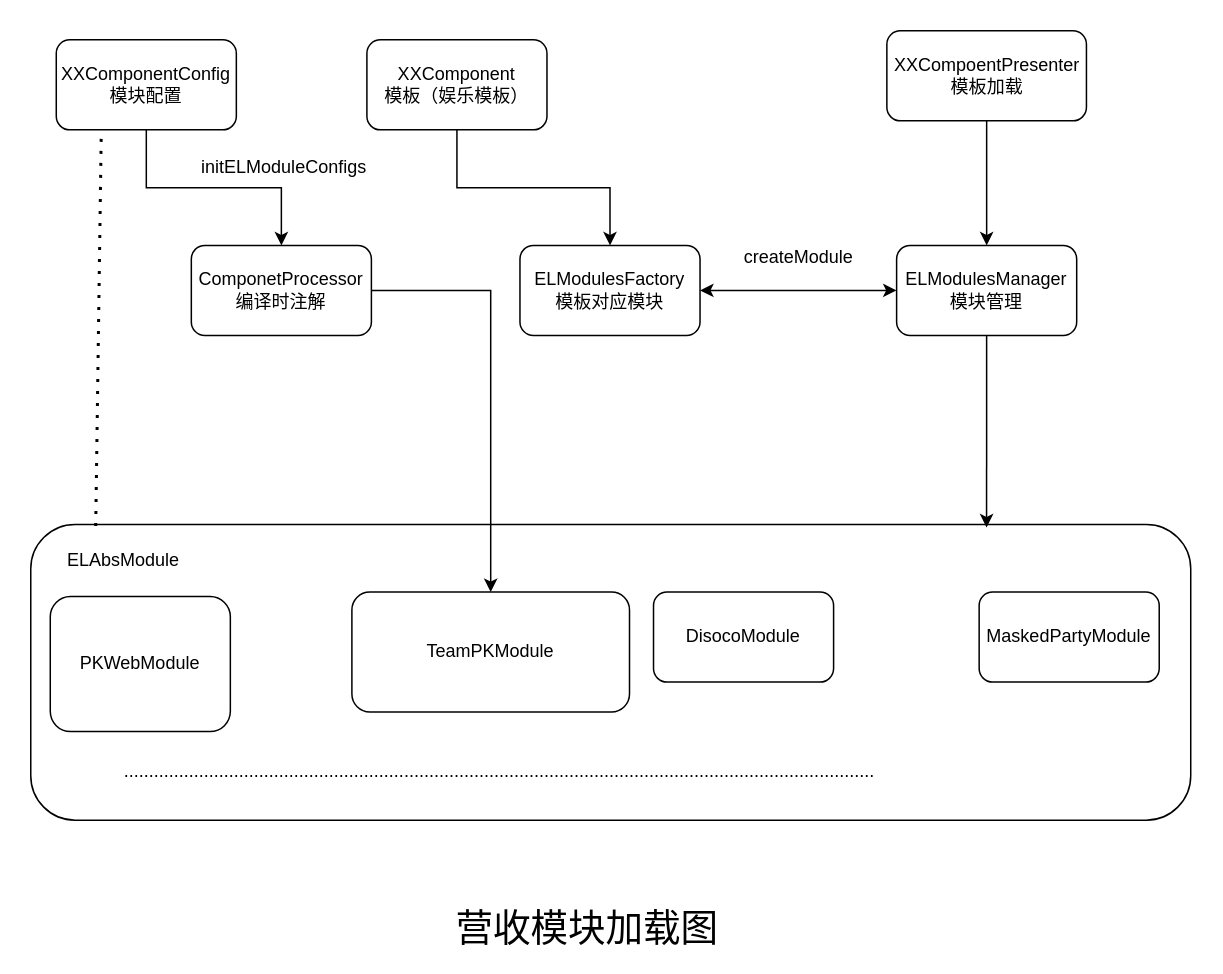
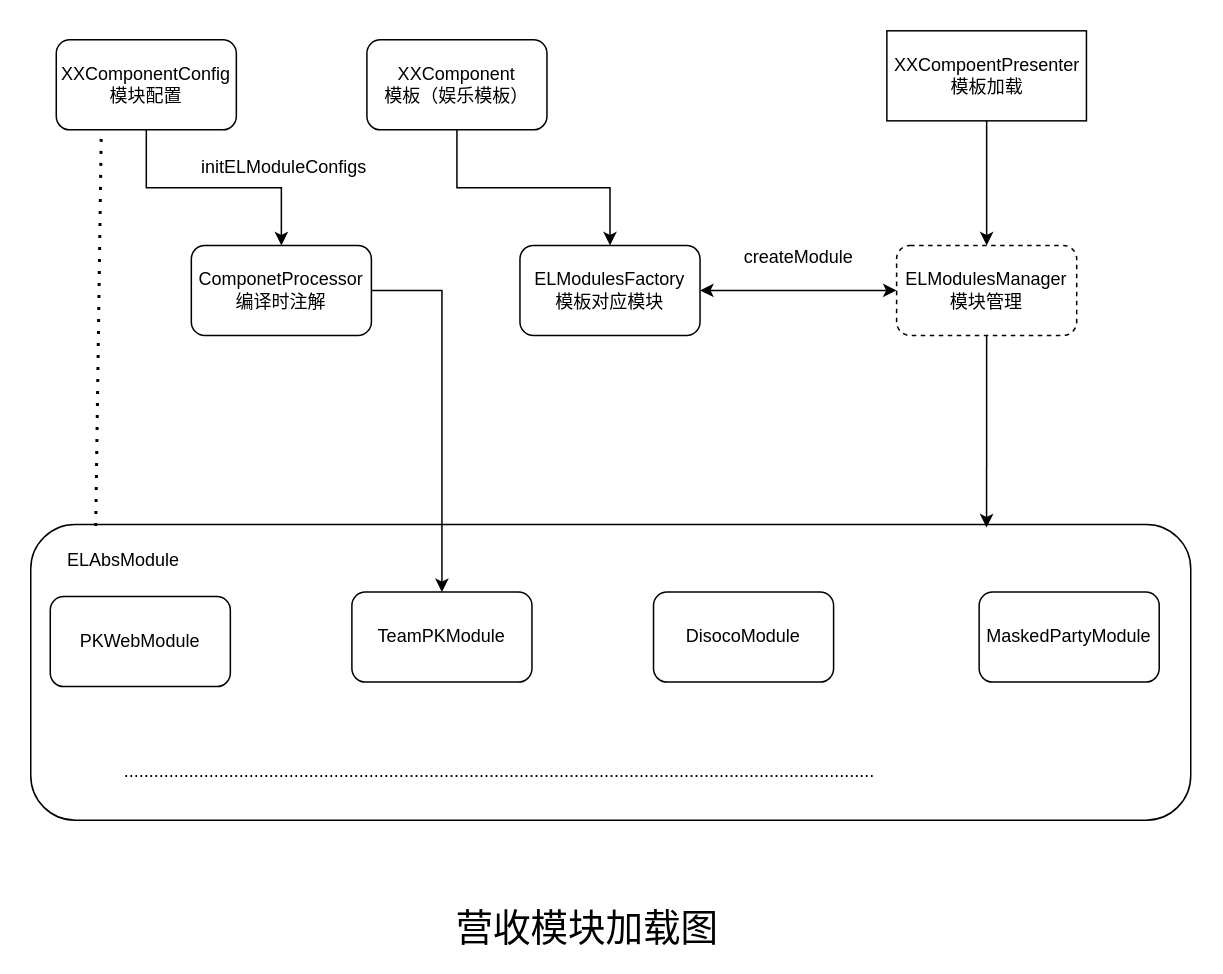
node "XXCompoentPresenter 模板加载": shape rounded rectangle -> rectangle
node "ELModulesManager 模块管理": style solid -> dashed
node "TeamPKModule": size 278x120 -> 180x90
node "PKWebModule": size 180x135 -> 180x90
